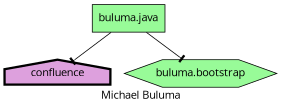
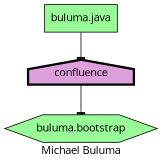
edge "buluma.java" -> "buluma.bootstrap": now "confluence" -> "buluma.bootstrap"
